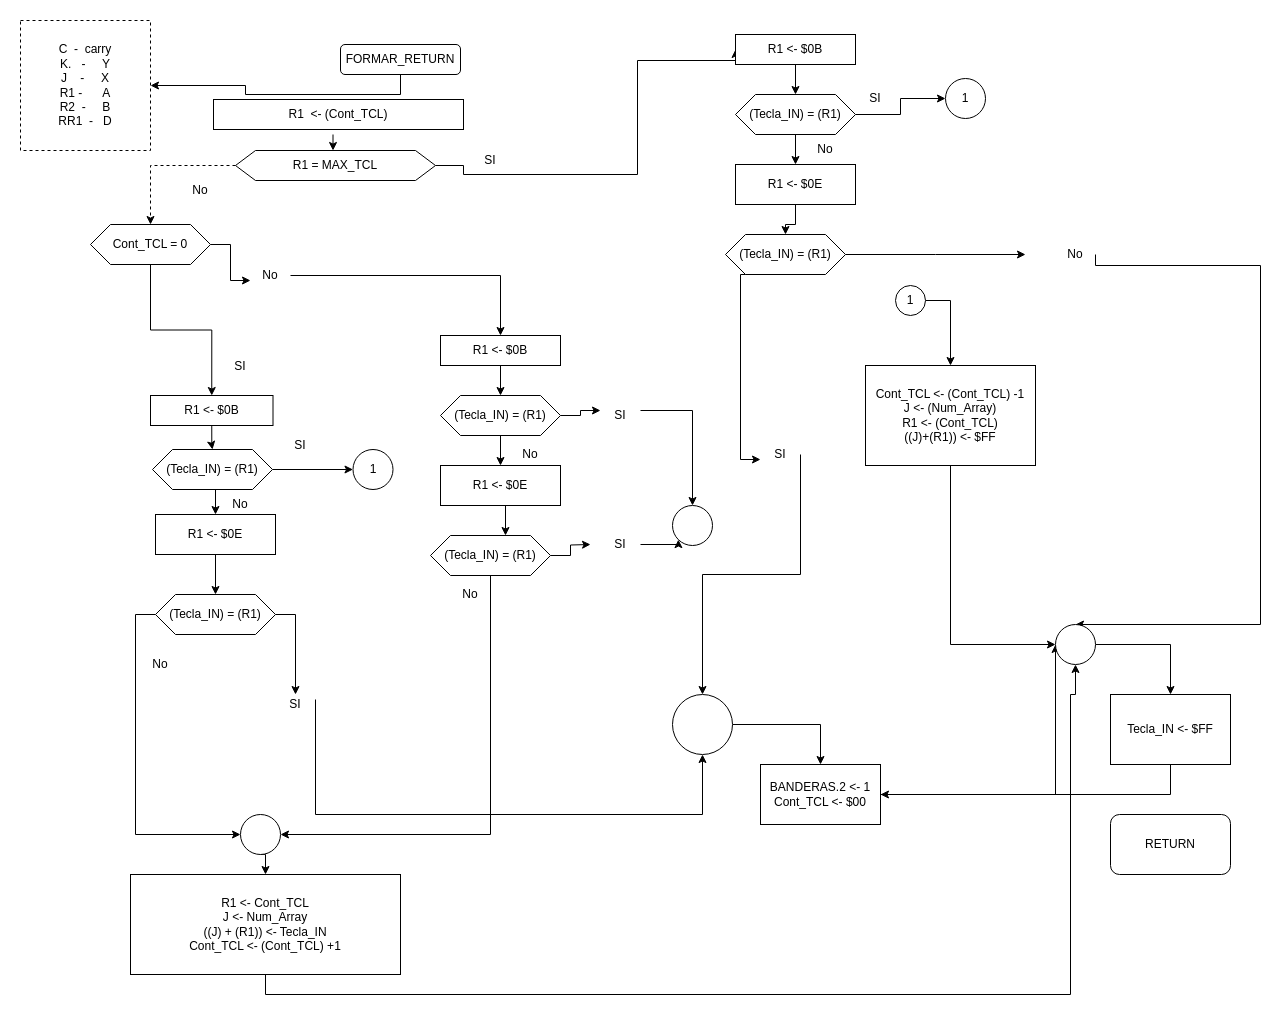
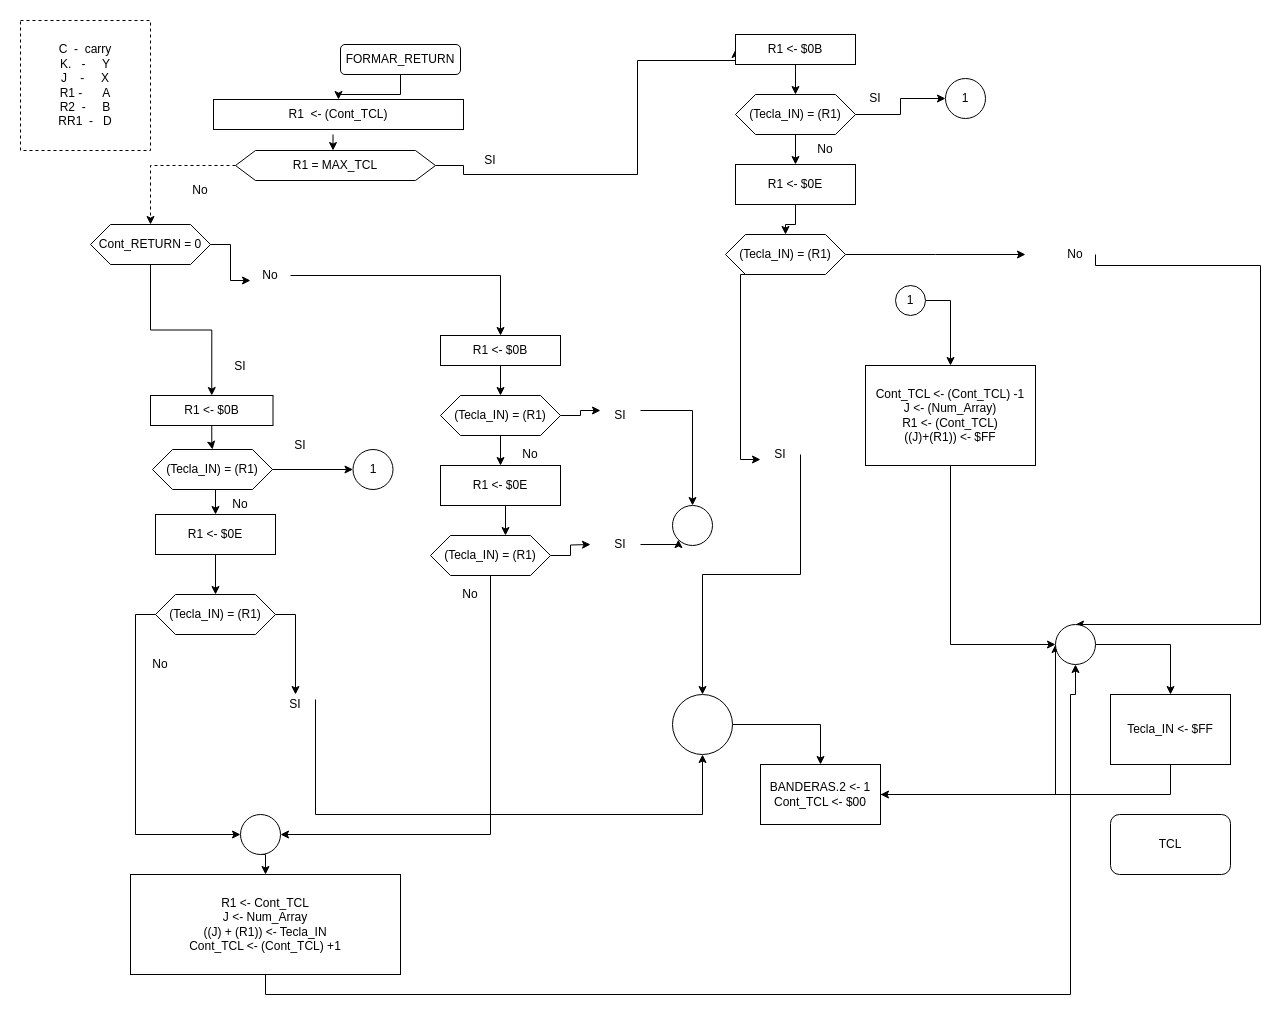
edge "FORMAR_RETURN" -> "C - carry K. - Y J - X R1 - A R2 - B RR1 - D": now "FORMAR_RETURN" -> "R1 <- (Cont_TCL)"
node "Cont_TCL = 0": label "Cont_TCL = 0" -> "Cont_RETURN = 0"
node "RETURN": label "RETURN" -> "TCL"
